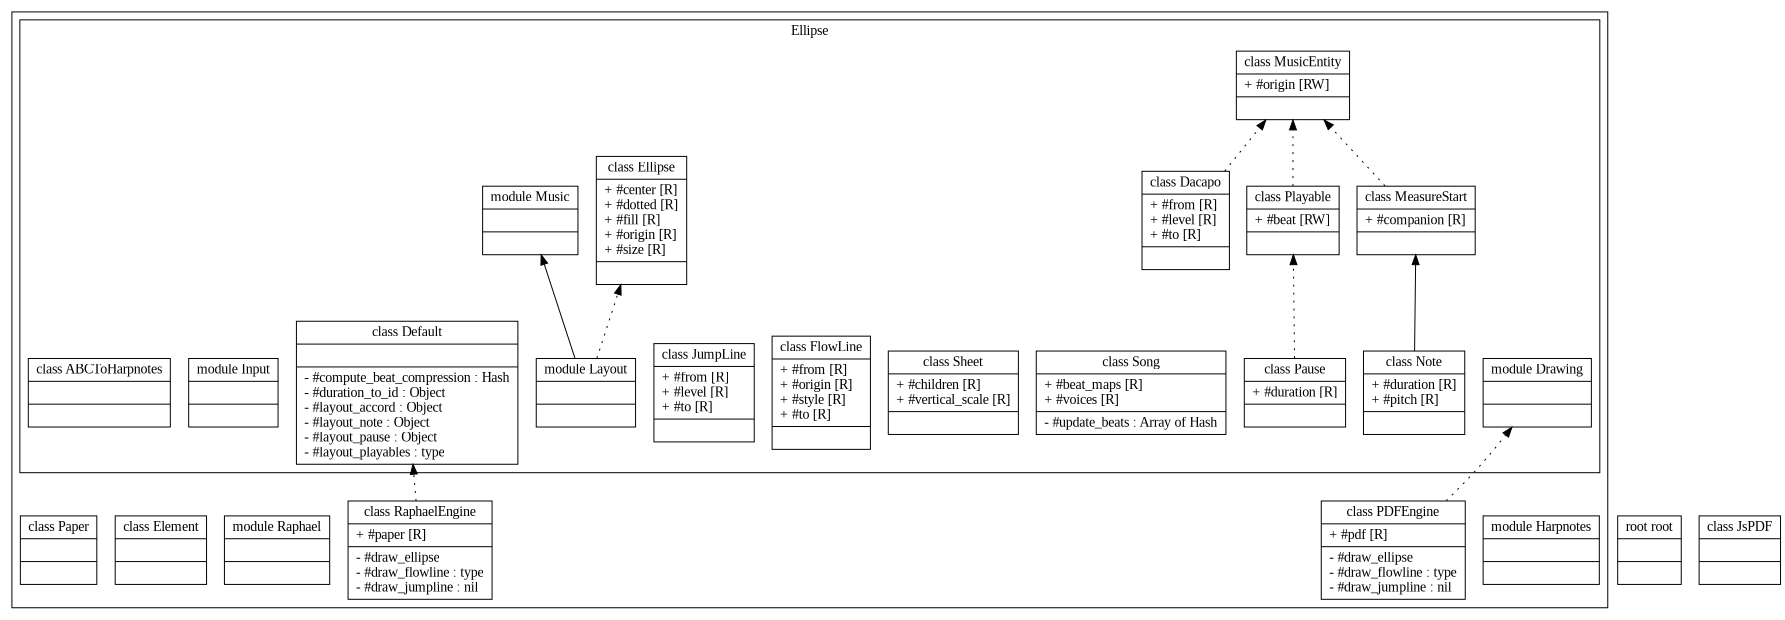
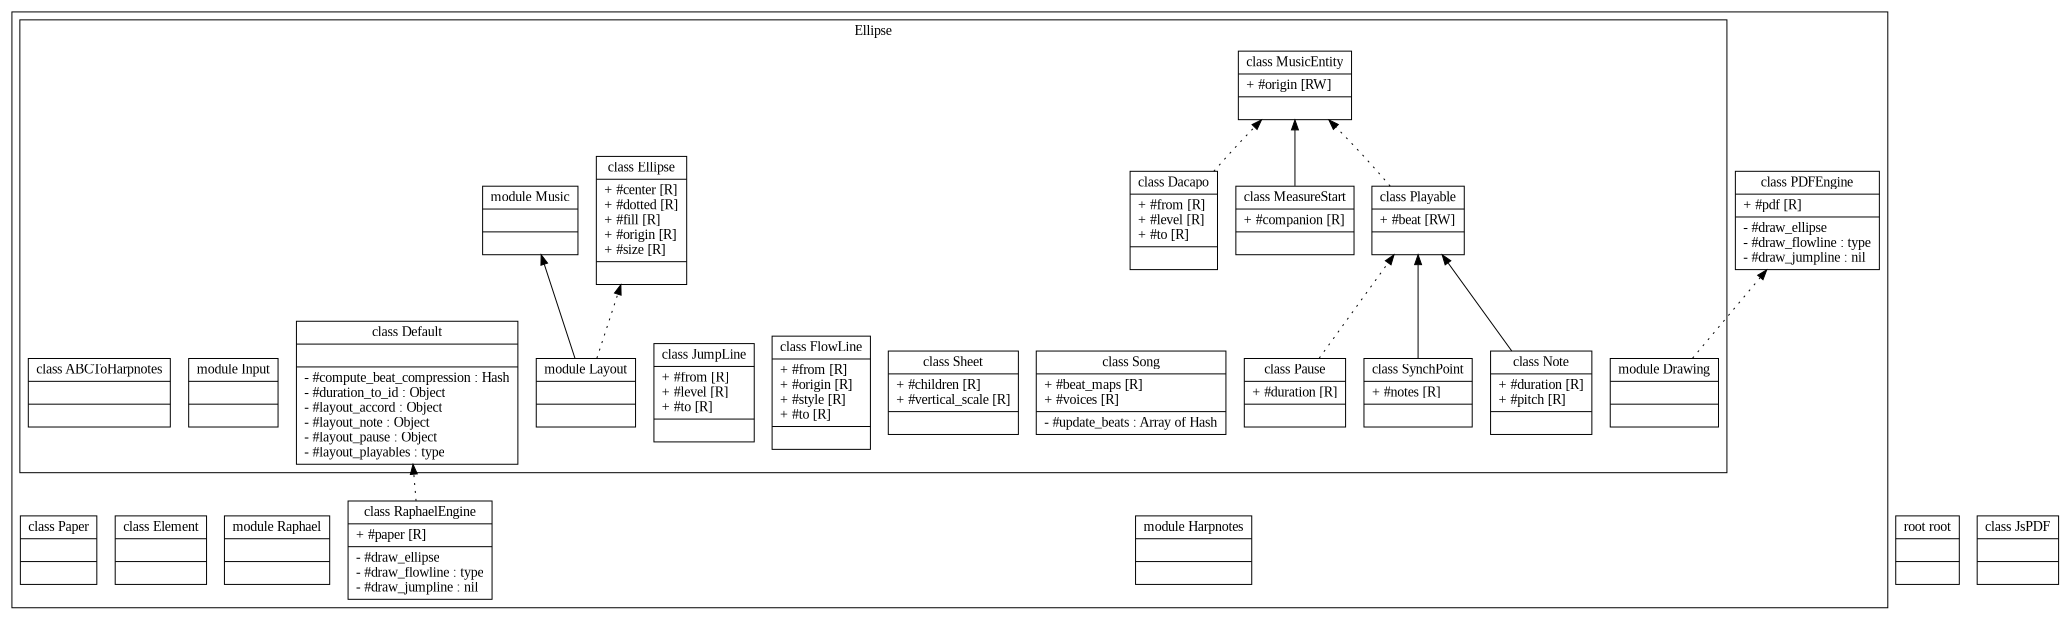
edge "class MeasureStart" -> "class MusicEntity": style dotted -> solid
edge "class Note" -> "class MeasureStart": now "class Note" -> "class Playable"
node "class SynchPoint": added
edge "class PDFEngine" -> "module Drawing": reversed
